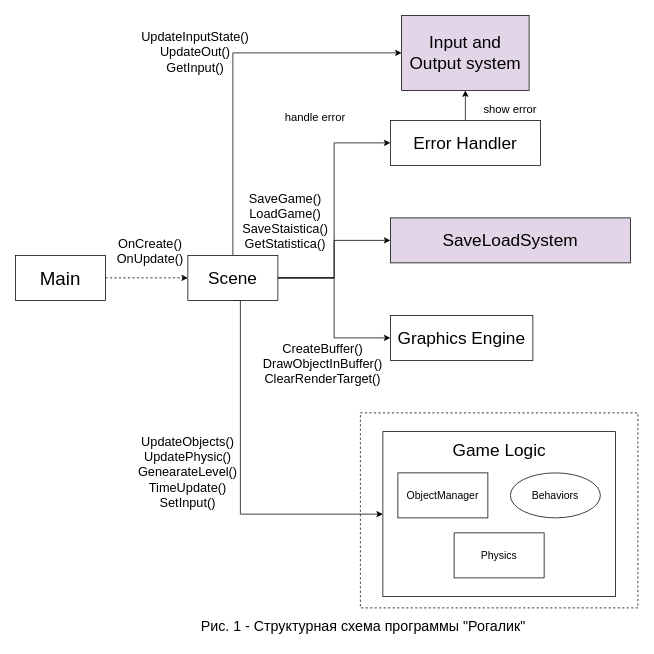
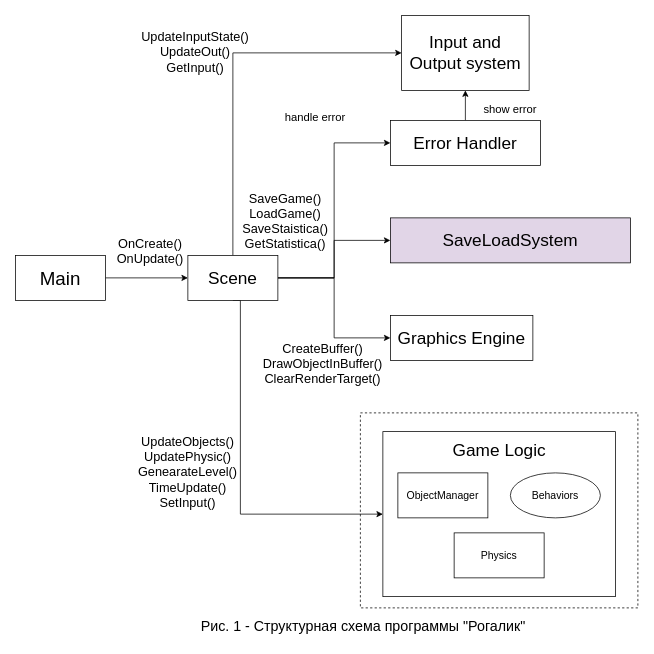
node "Input and Output system": fillcolor #e1d5e7 -> #ffffff
edge "Main" -> "Scene": style dashed -> solid
